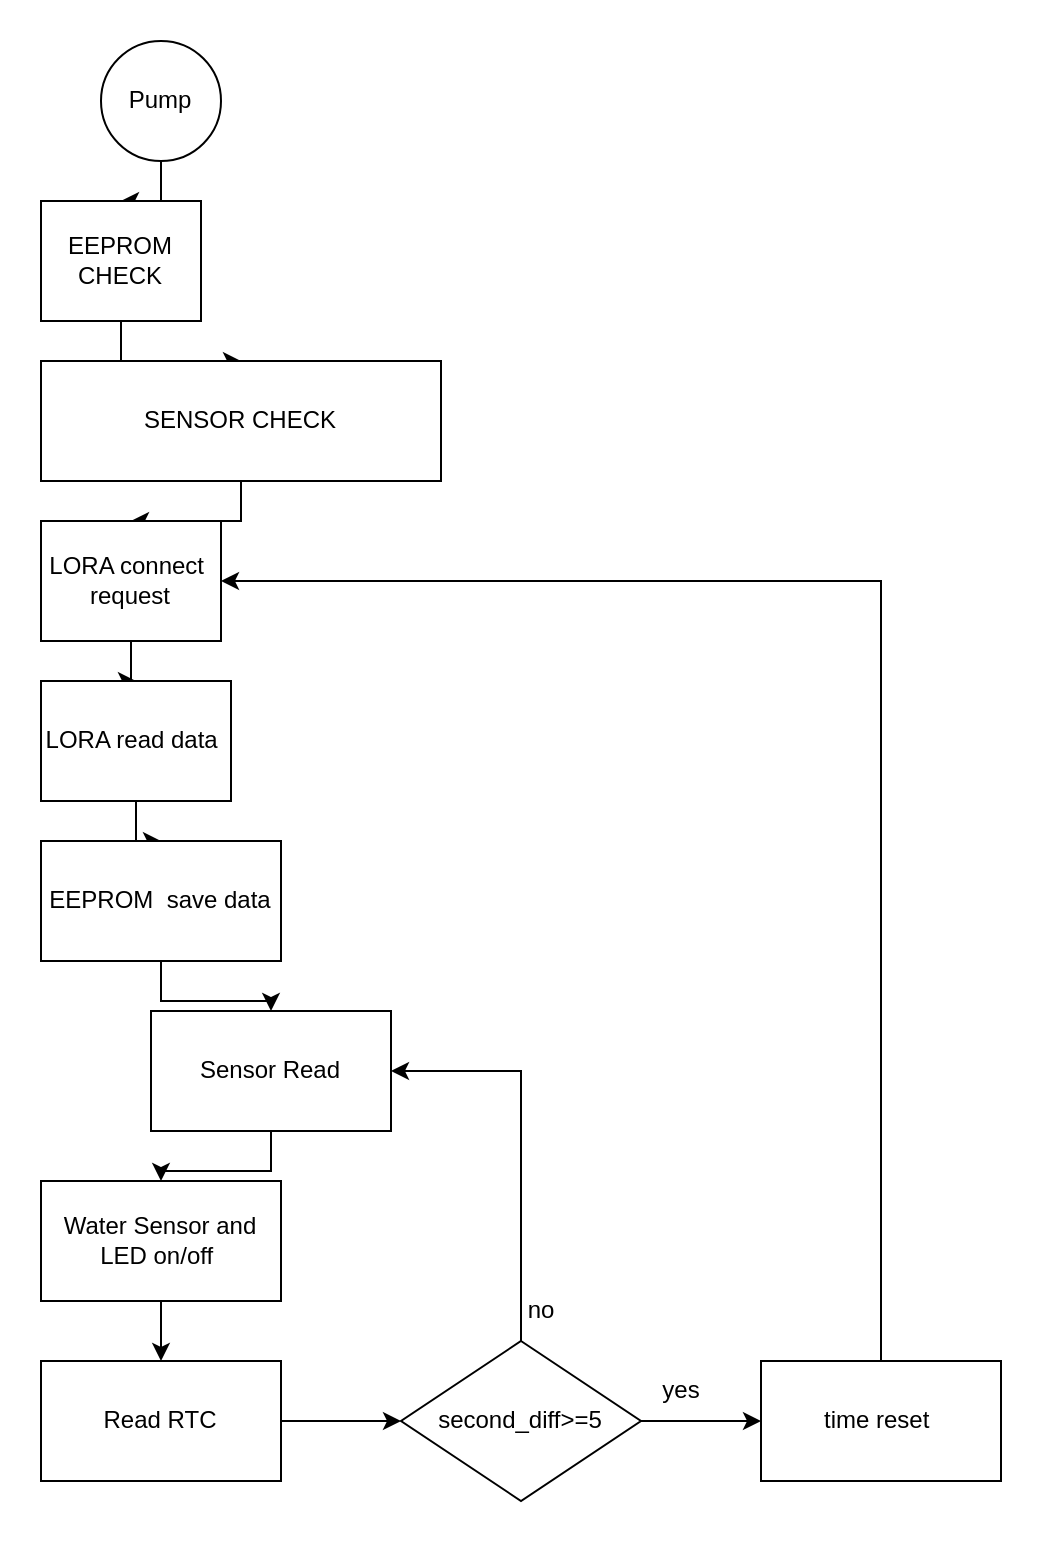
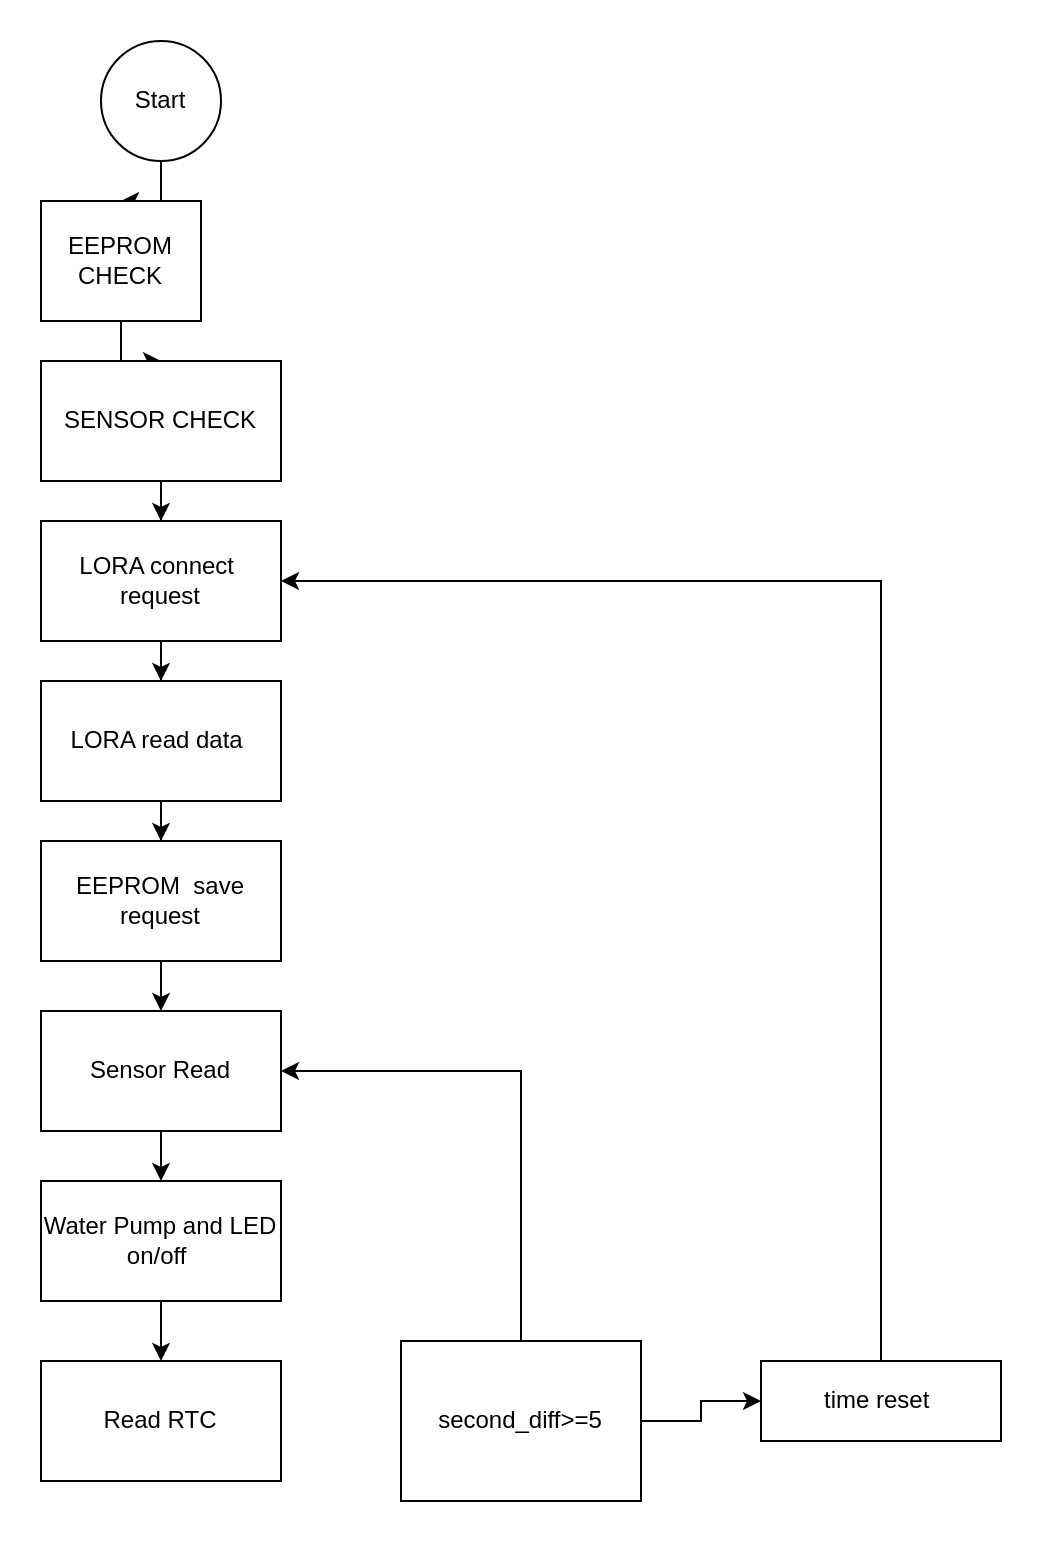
node "Pump": label "Pump" -> "Start"
node "SENSOR CHECK": size 400x120 -> 240x120
node "LORA connect request": size 180x120 -> 240x120
node "LORA read data": size 190x120 -> 240x120
node "EEPROM save data": label "EEPROM save data" -> "EEPROM save request"
node "Sensor Read": moved (271, 1071) -> (161, 1071)
node "Water Sensor and LED on/off": label "Water Sensor and LED on/off" -> "Water Pump and LED on/off"
node "no": removed
node "yes": removed
edge "Read RTC" -> "second_diff>=5": removed
node "second_diff>=5": shape diamond -> rectangle
node "time reset": size 240x120 -> 240x80
